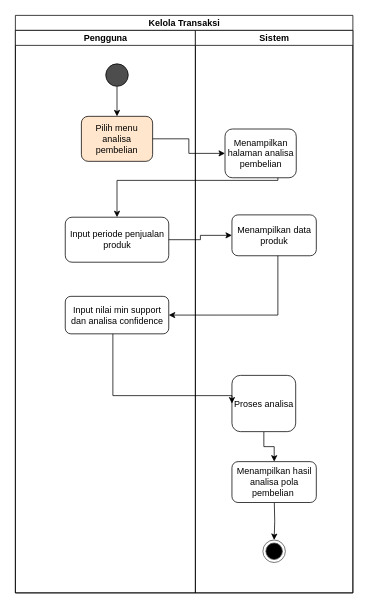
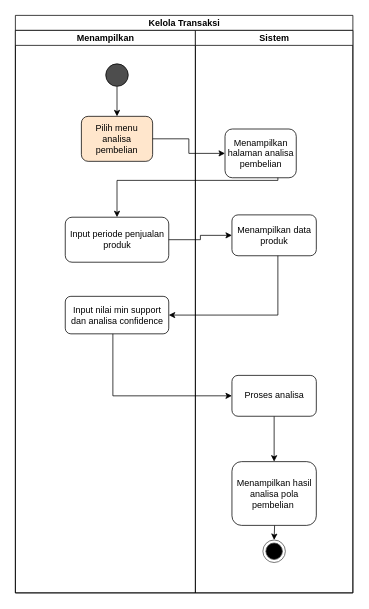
node "Pengguna": label "Pengguna" -> "Menampilkan"
node "Proses analisa": size 64x56 -> 84x41
node "Menampilkan hasil analisa pola pembelian": size 84x41 -> 84x64
